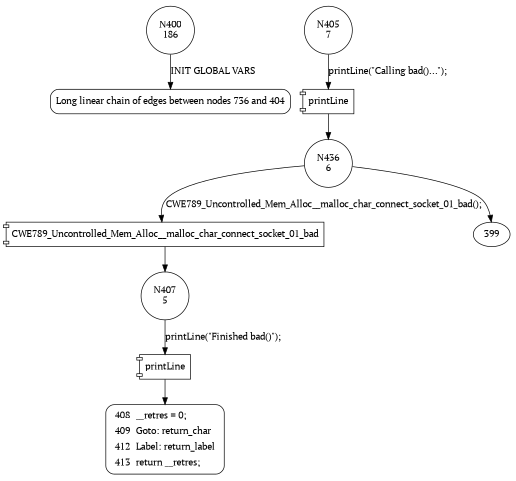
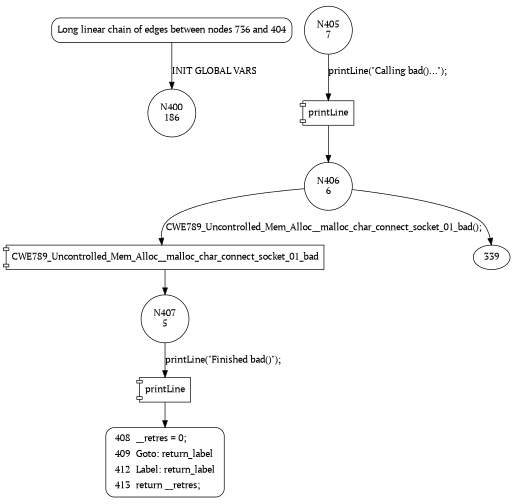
edge "N400 186" -> "Long linear chain of edges between nodes 736 and 404": reversed
node "N436 6": label "N436 6" -> "N406 6"
node "399": label "399" -> "339"
node "408": text "Goto: return_char" -> "Goto: return_label"
